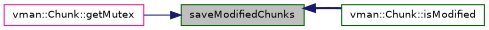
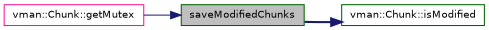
edge "vman::Chunk::isModified" -> "saveModifiedChunks": reversed
